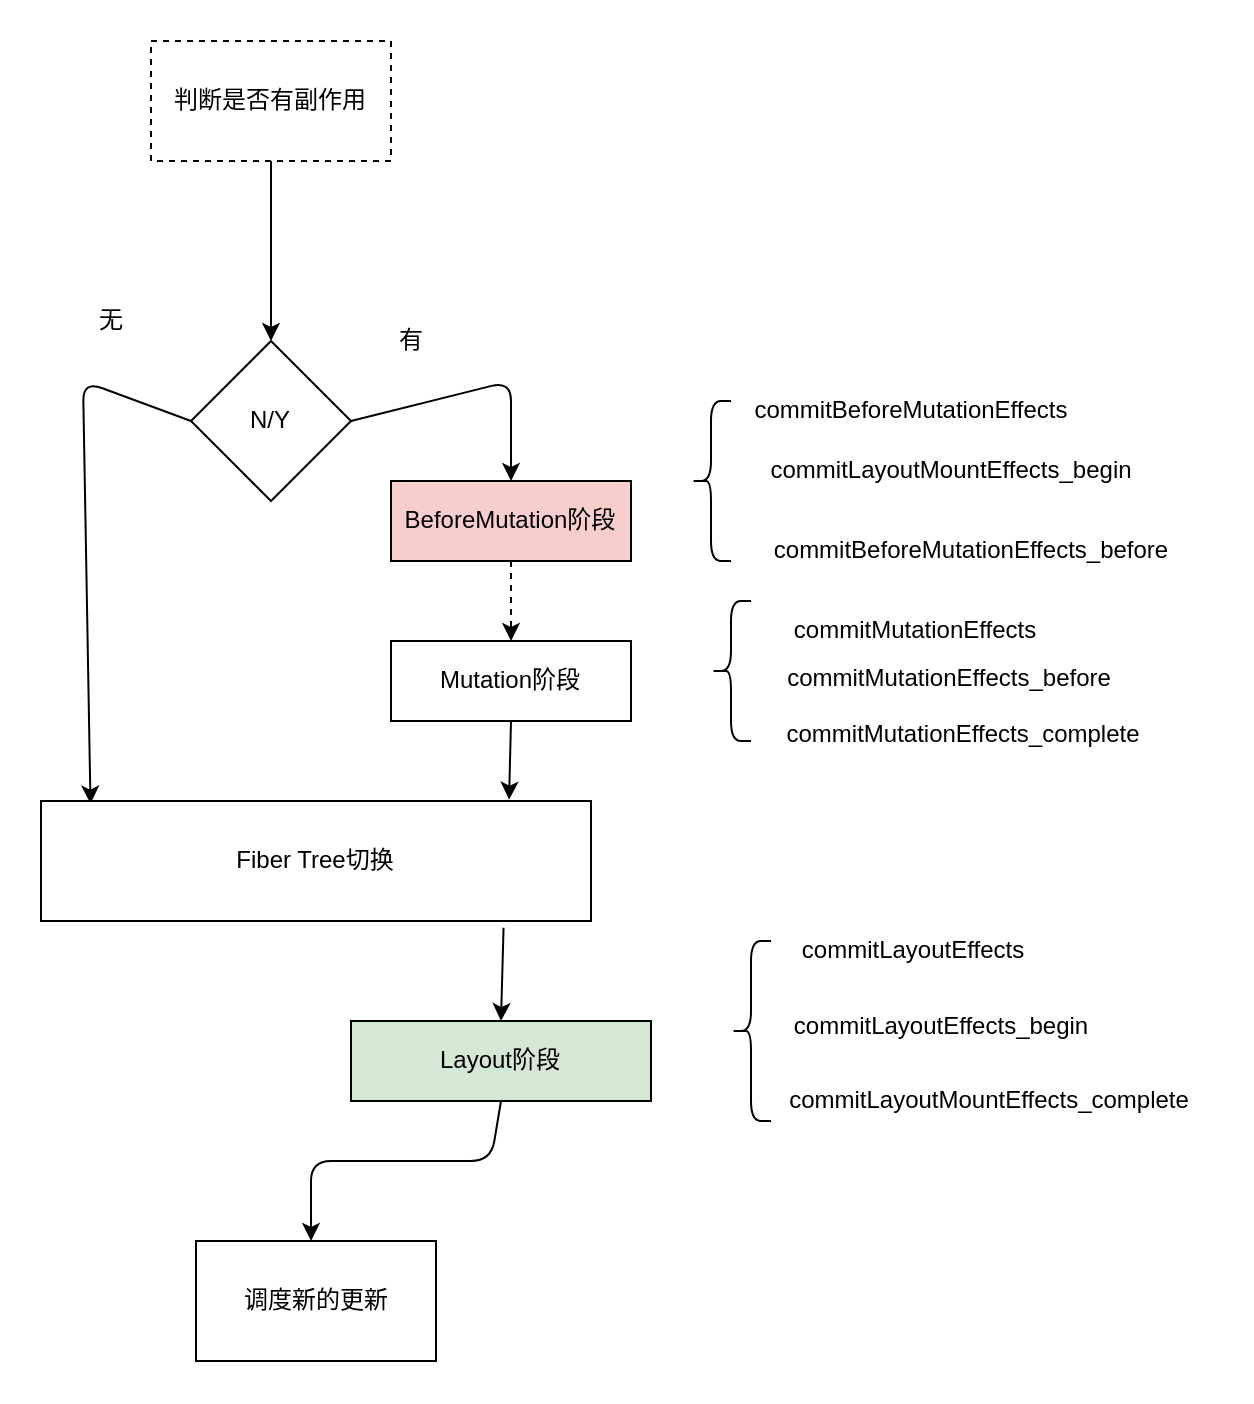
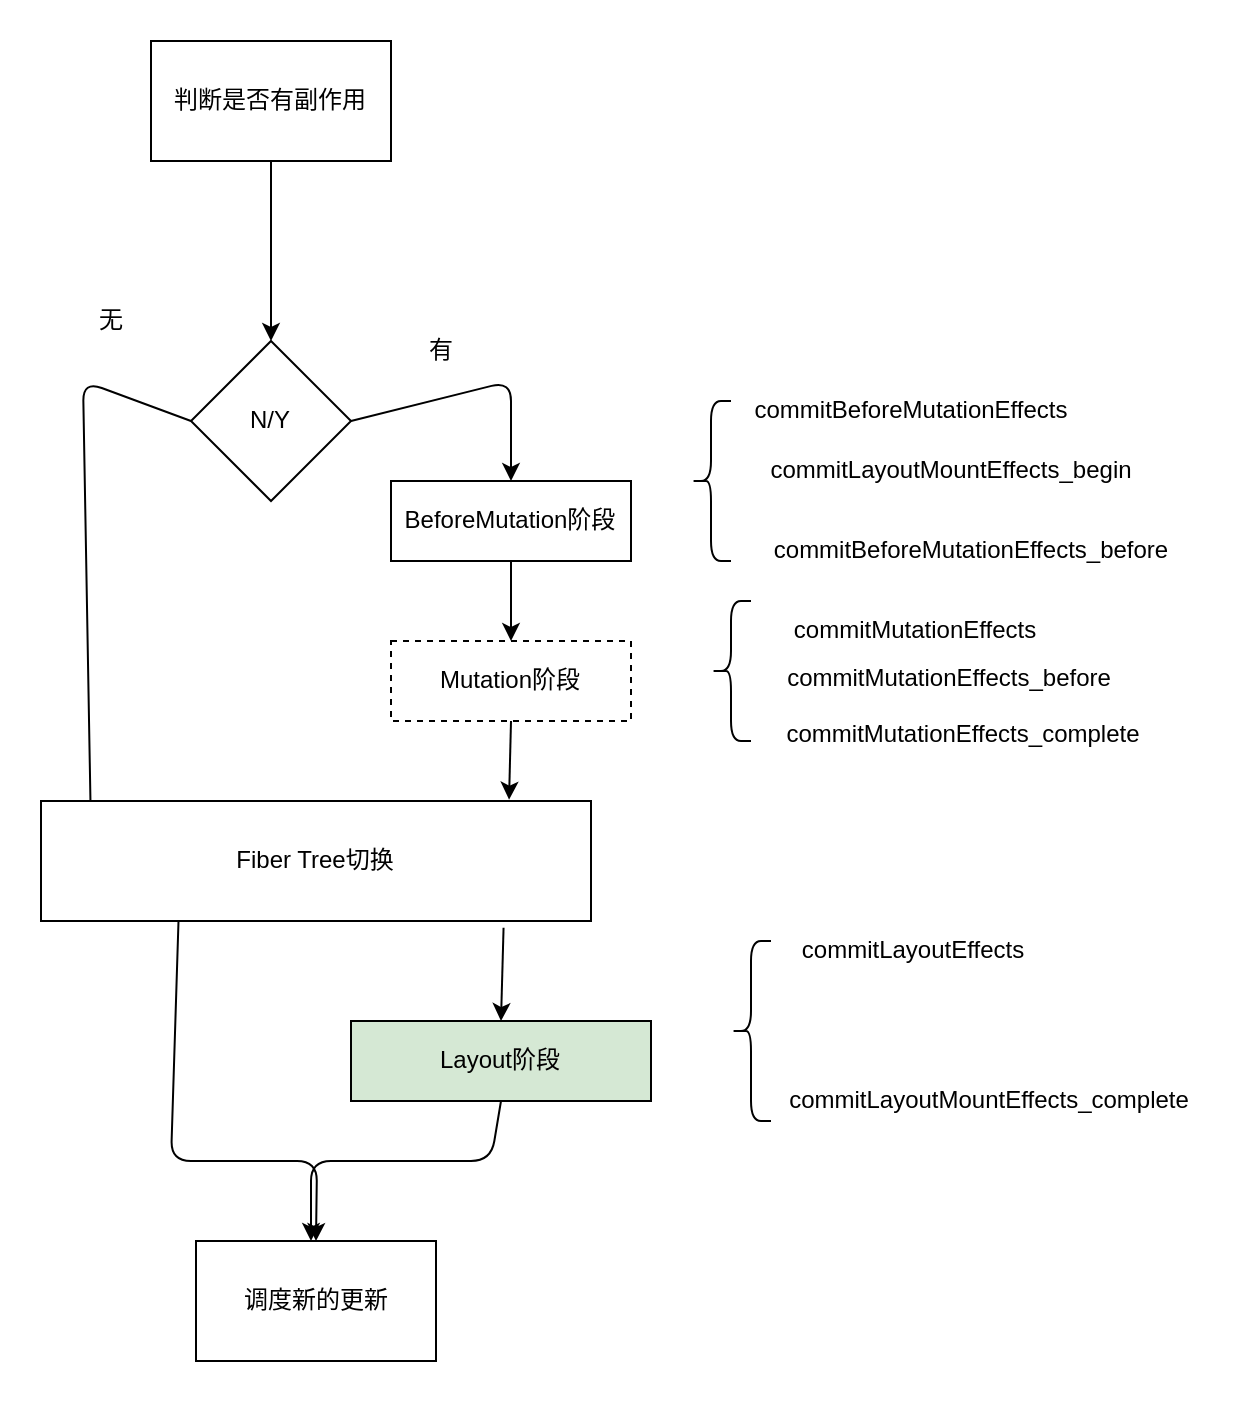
node "判断是否有副作用": style dashed -> solid
node "有": moved (411, 341) -> (441, 351)
node "BeforeMutation阶段": fillcolor #f8cecc -> #ffffff
edge "BeforeMutation阶段" -> "Mutation阶段": style dashed -> solid
node "Mutation阶段": style solid -> dashed
edge "N/Y" -> "Fiber Tree切换": arrowhead classic -> none
node "commitLayoutEffects_begin": removed
edge "Fiber Tree切换" -> "调度新的更新": added
